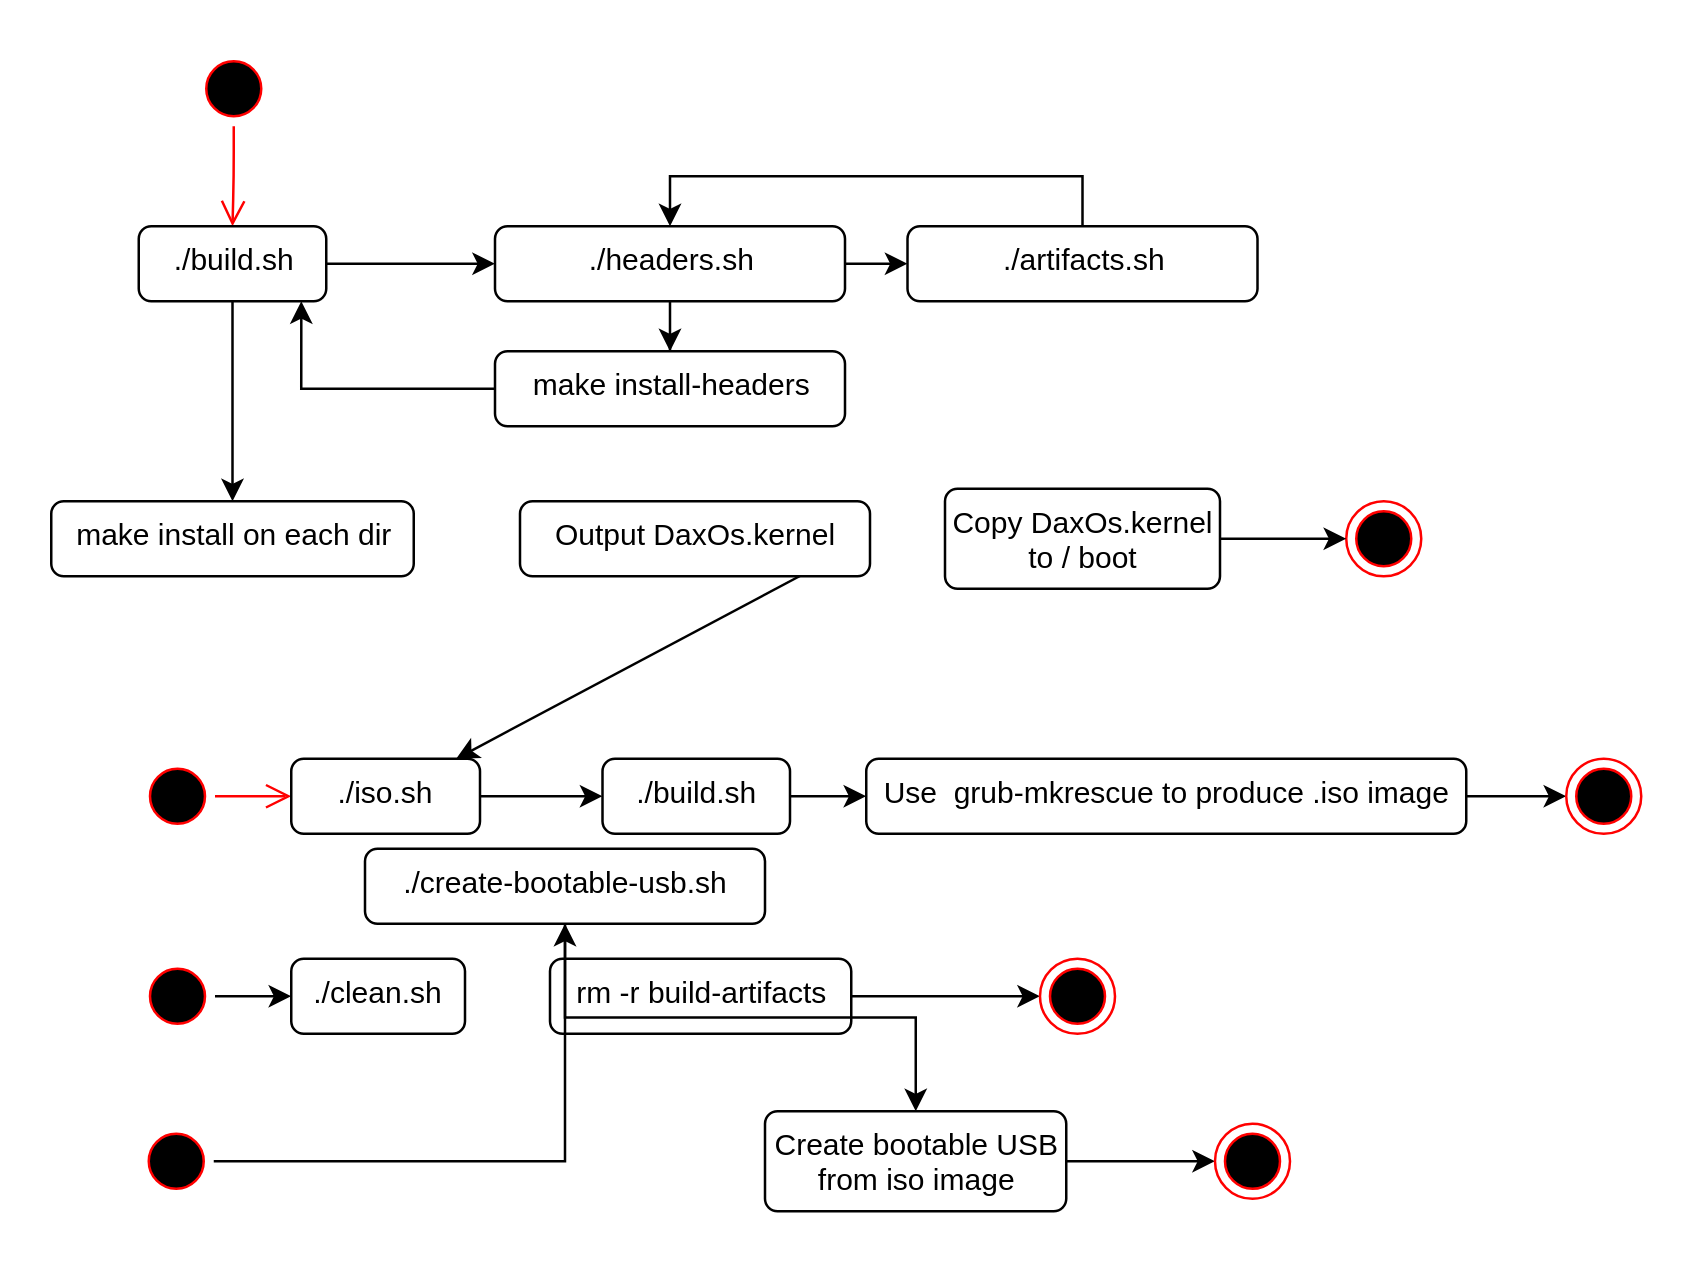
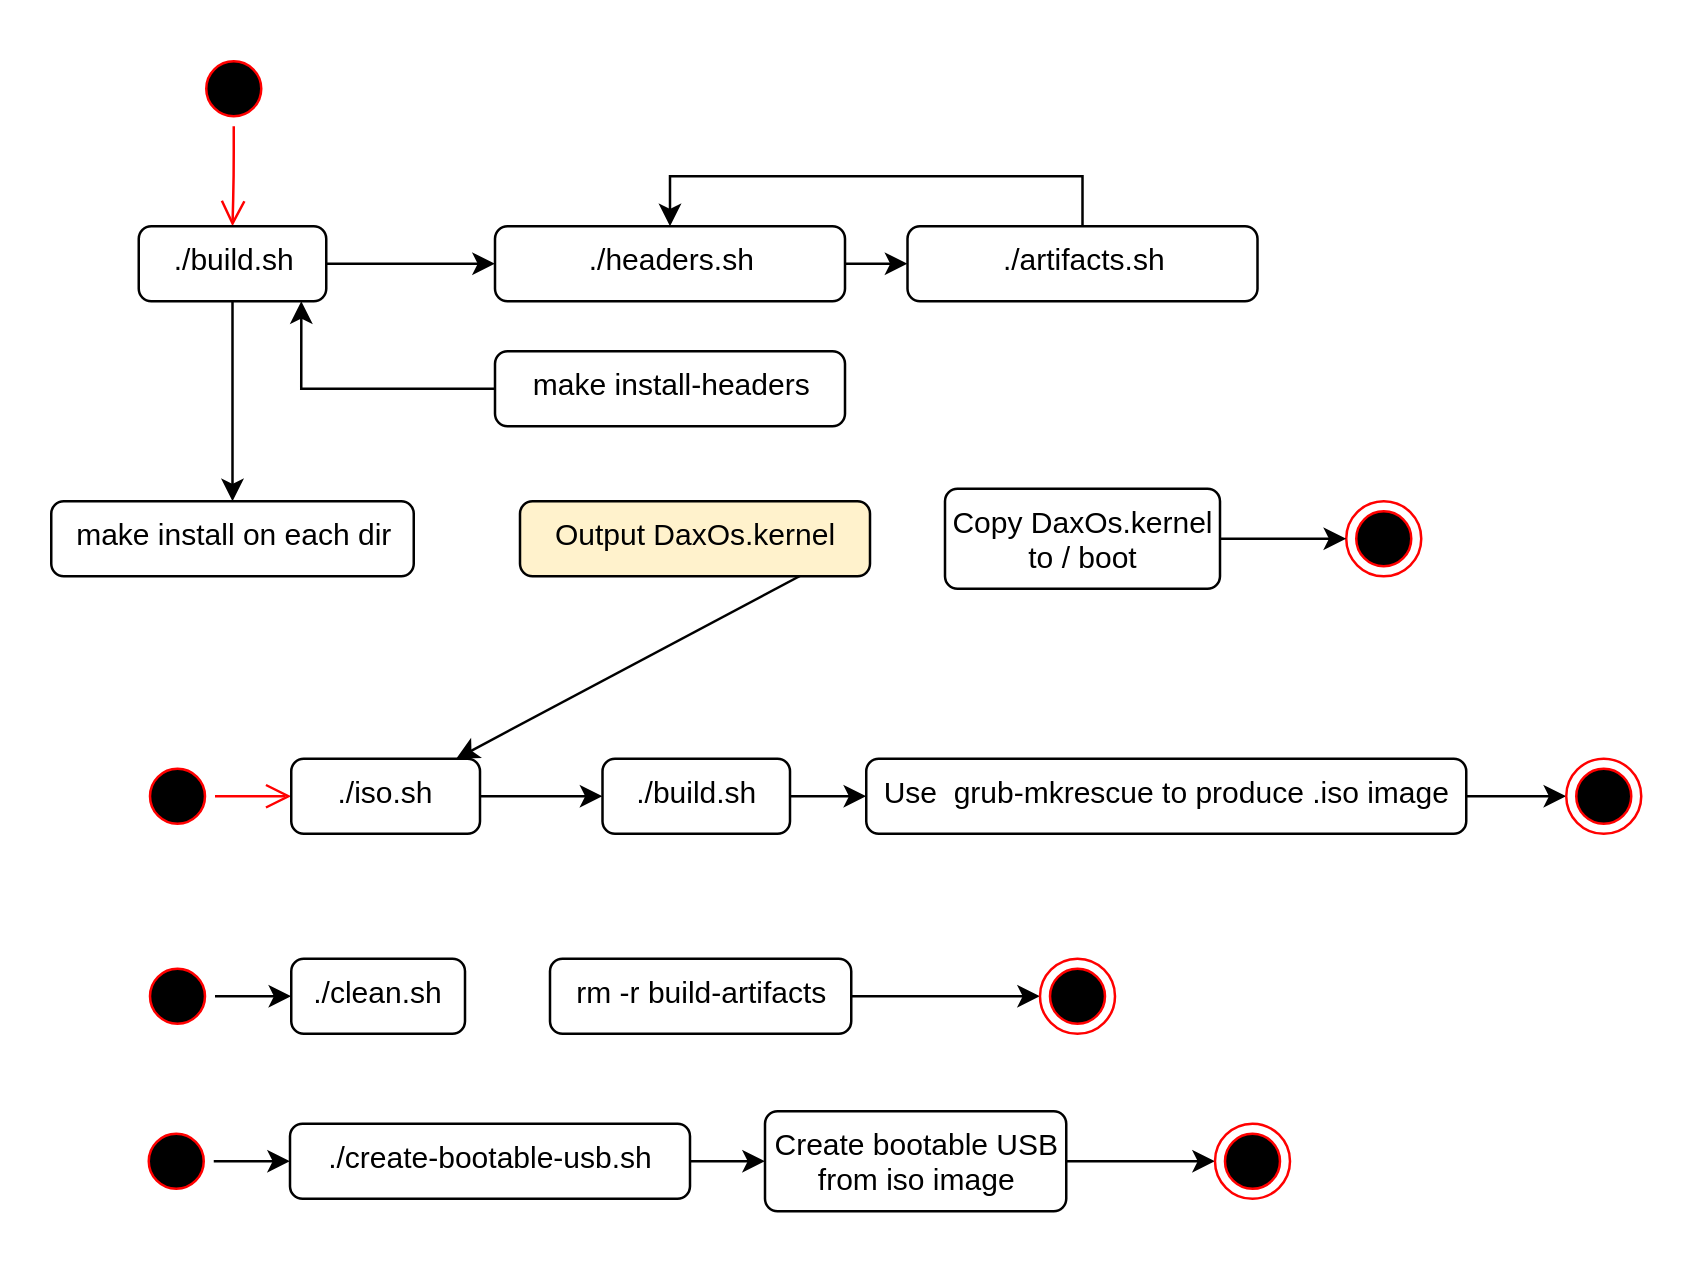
edge "./headers.sh" -> "make install-headers": removed
node "Output DaxOs.kernel": fillcolor #ffffff -> #fff2cc
node "./create-bootable-usb.sh": moved (565, 886) -> (490, 1161)
